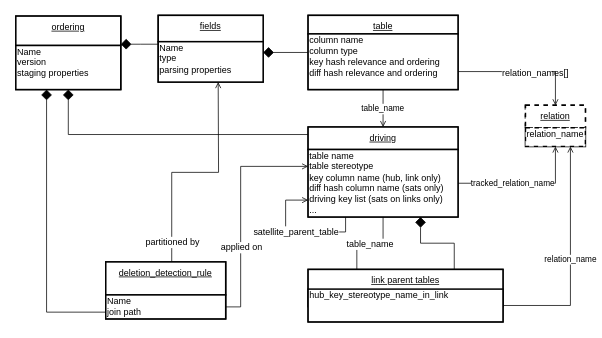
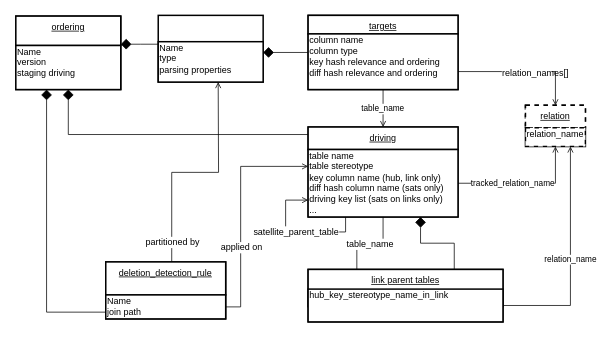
node "table": label "table" -> "targets"
node "fields": removed
node "Name version staging properties": label "Name version staging properties" -> "Name version staging driving"
